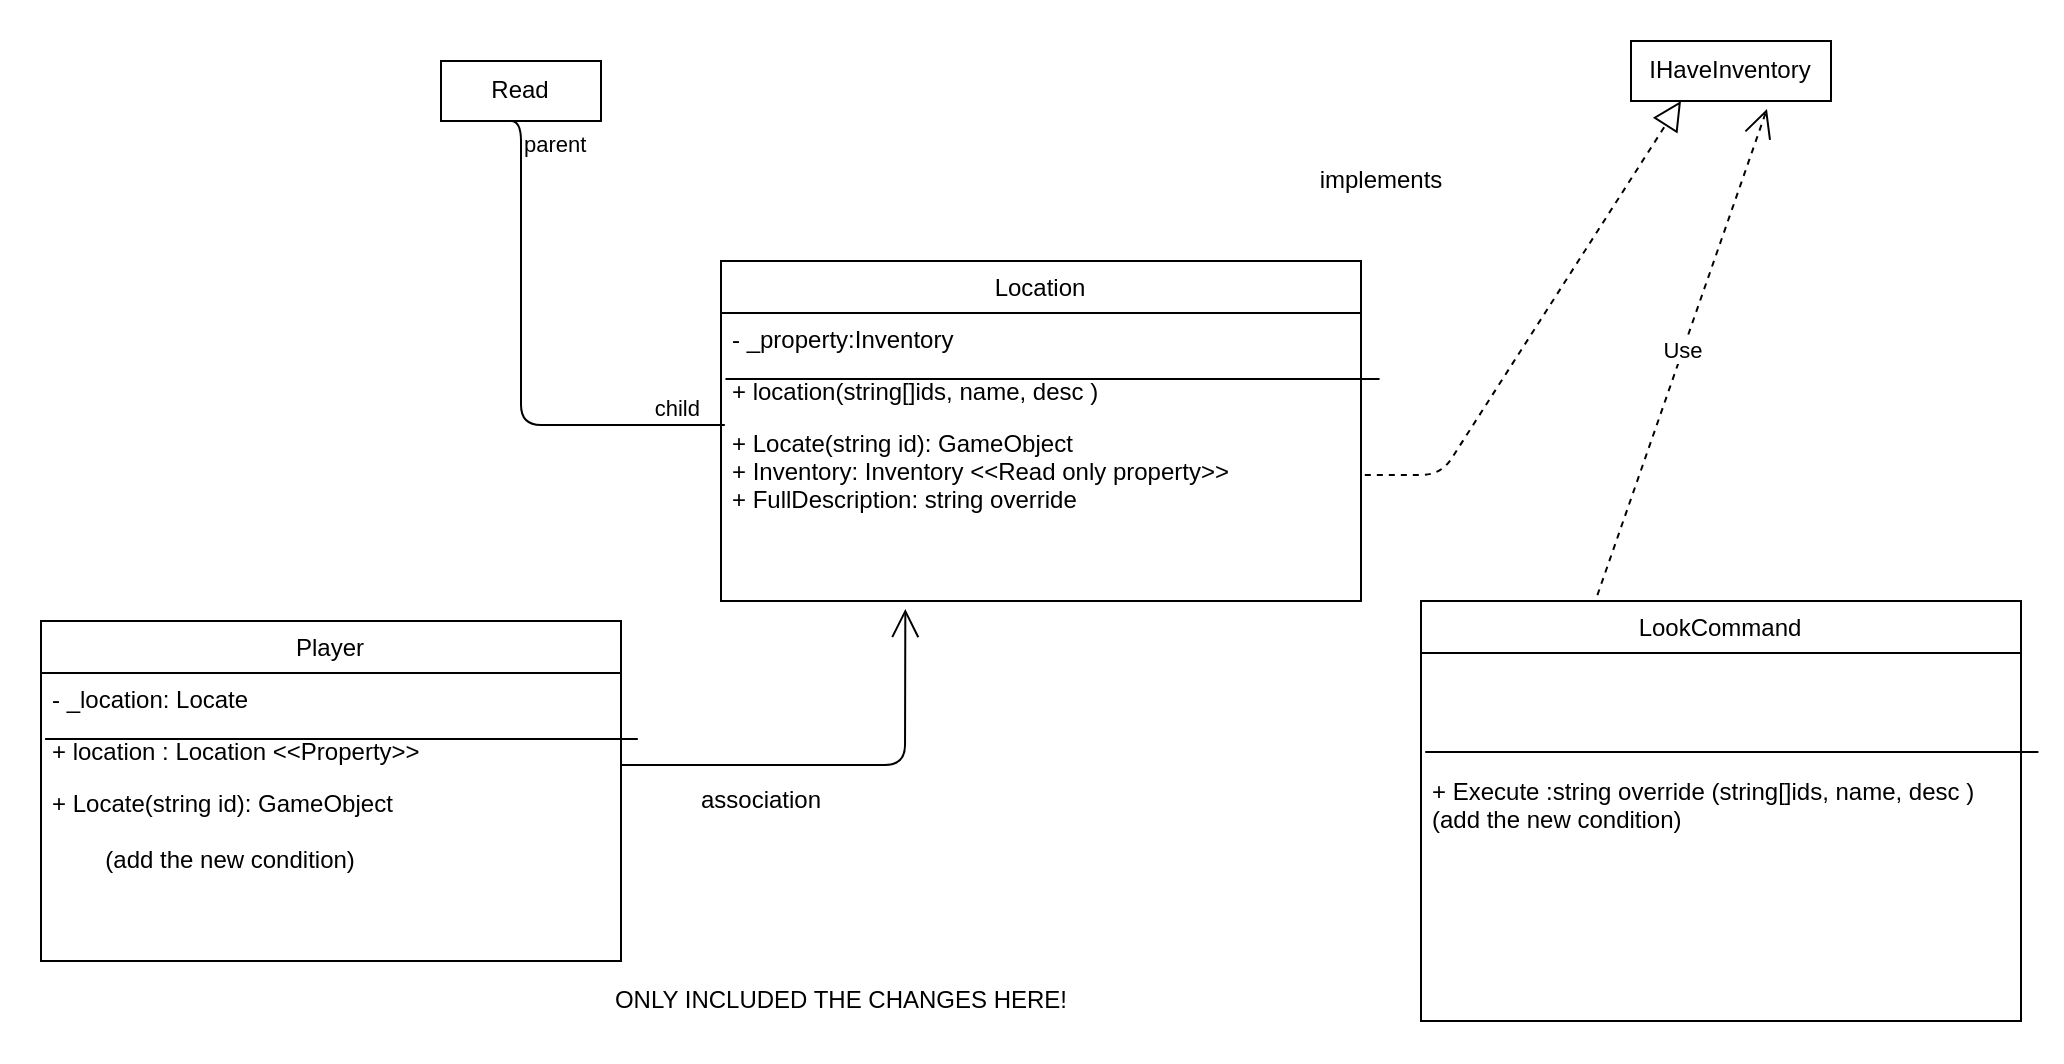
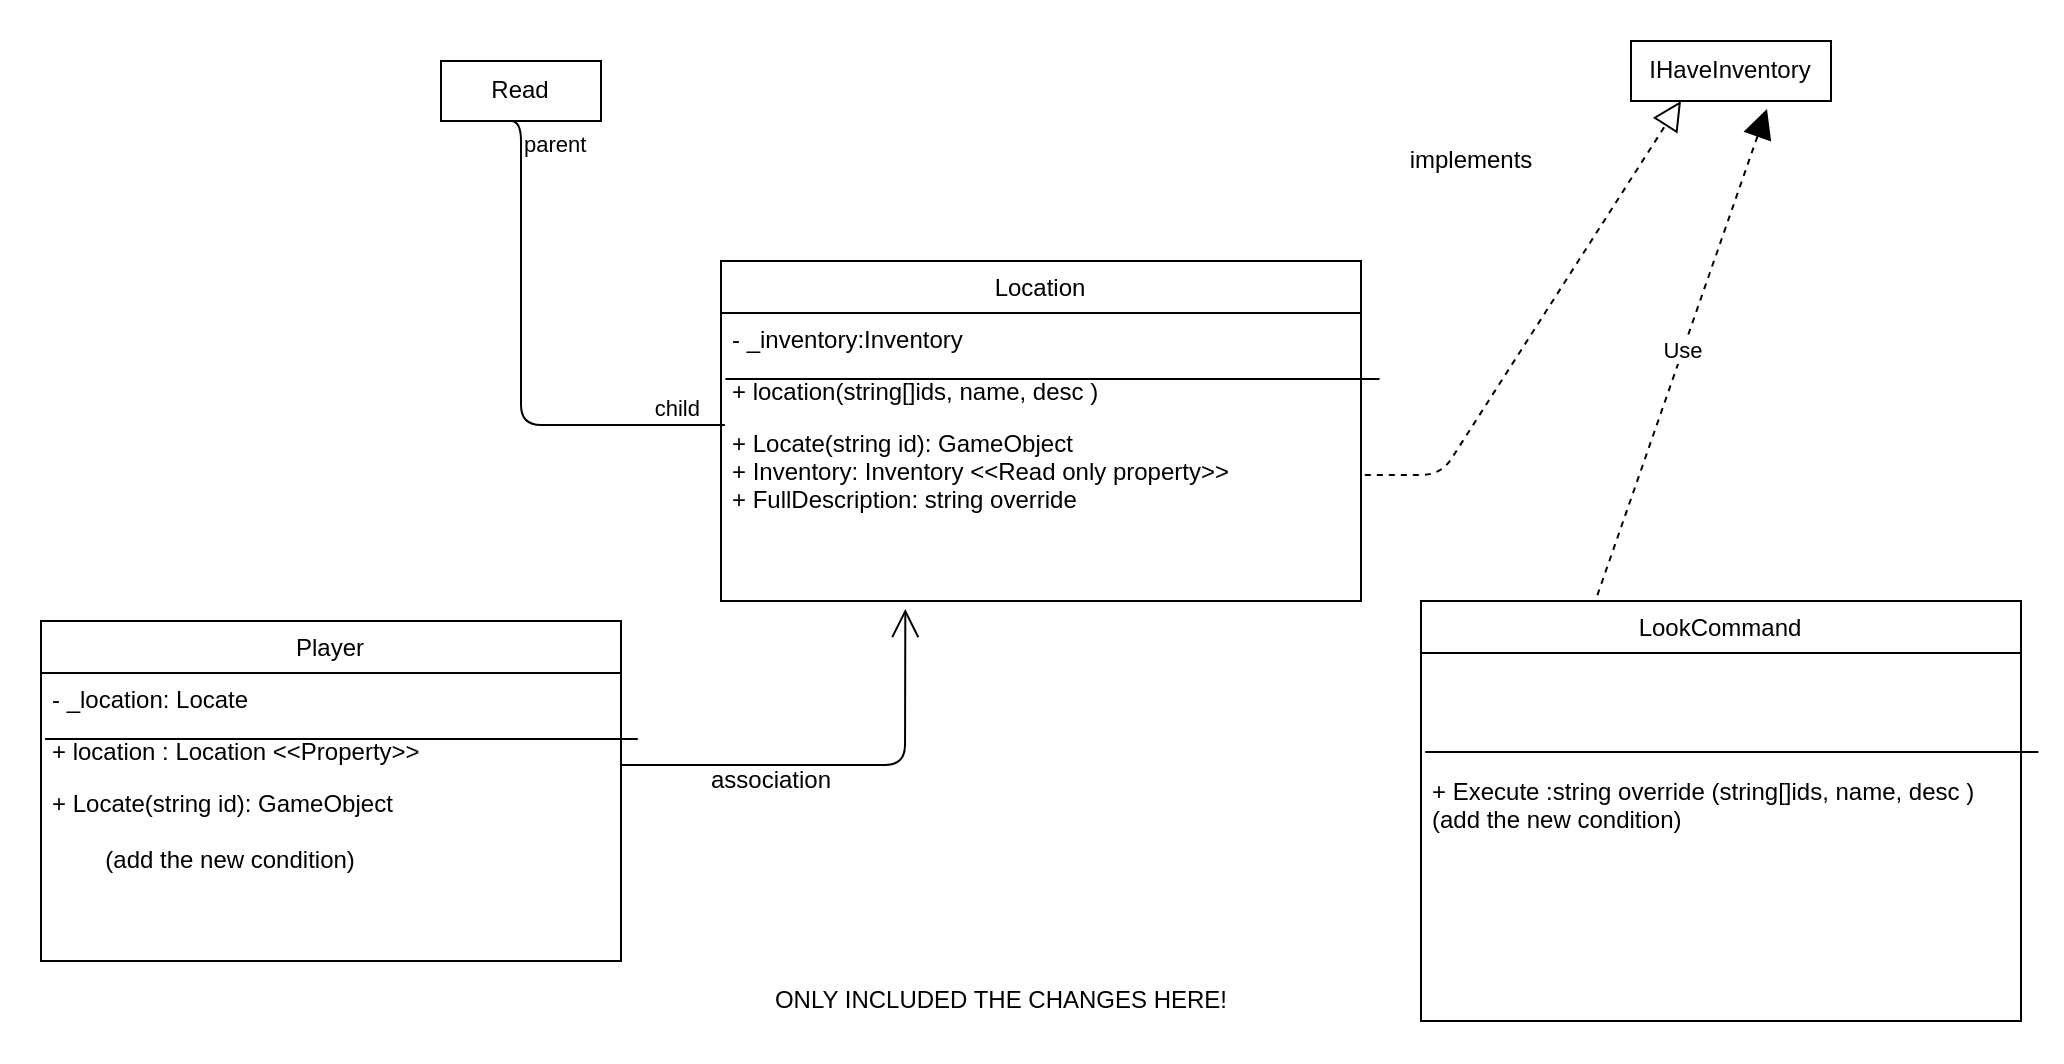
edge "LookCommand" -> "IHaveInventory": arrowhead open -> block
node "implements": moved (1381, 181) -> (1471, 161)
node "- _property:Inventory": label "- _property:Inventory" -> "- _inventory:Inventory"
node "association": moved (761, 801) -> (771, 781)
node "ONLY INCLUDED THE CHANGES HERE!": moved (841, 1001) -> (1001, 1001)
